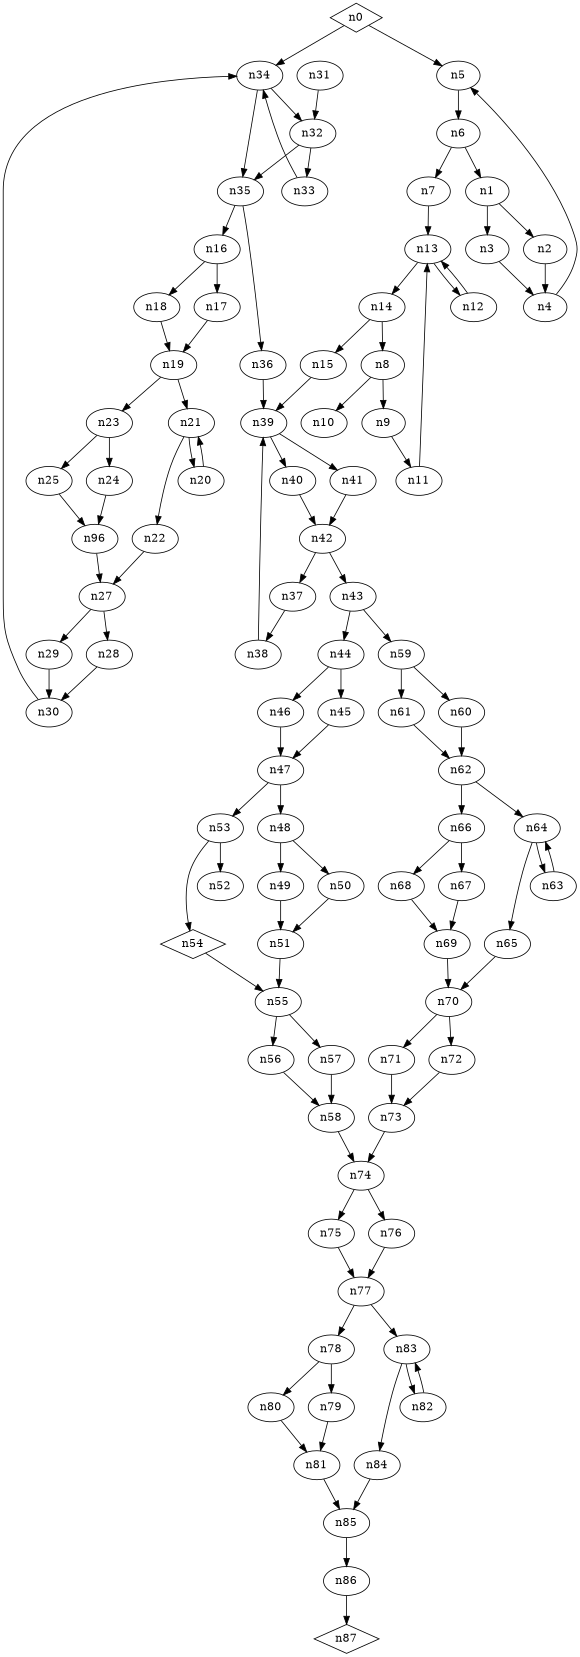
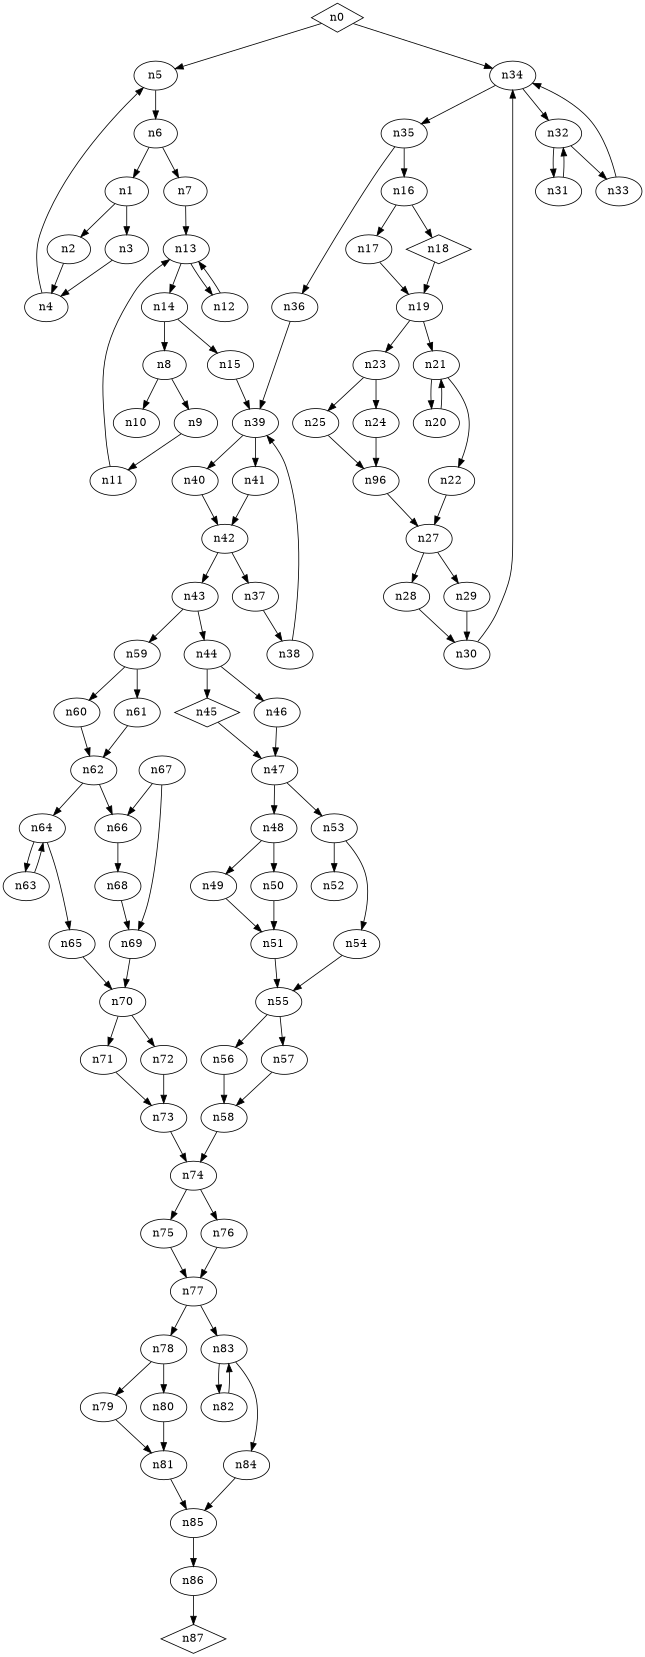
edge "n32" -> "n35": now "n32" -> "n31"
node "n18": shape ellipse -> diamond
node "n45": shape ellipse -> diamond
edge "n66" -> "n67": reversed
node "n54": shape diamond -> ellipse
